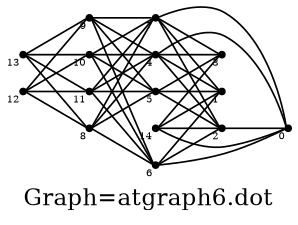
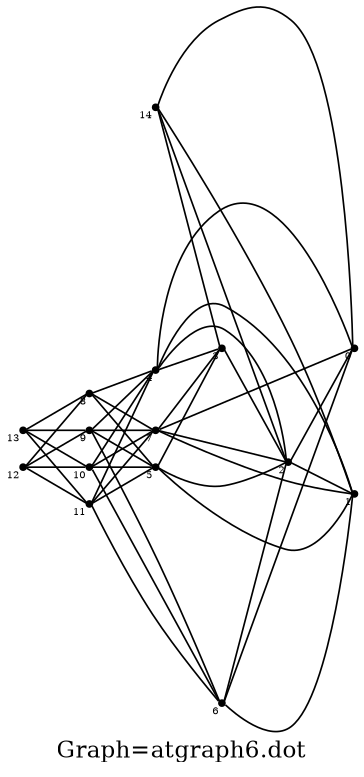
edge "8" -- "6": removed
edge "3" -- "2": added
edge "2" -- "1": added
